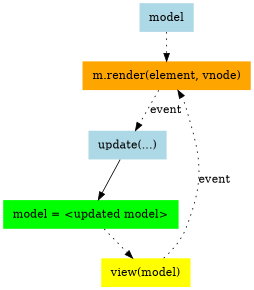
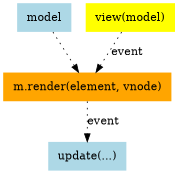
node "model = <updated model>": removed
